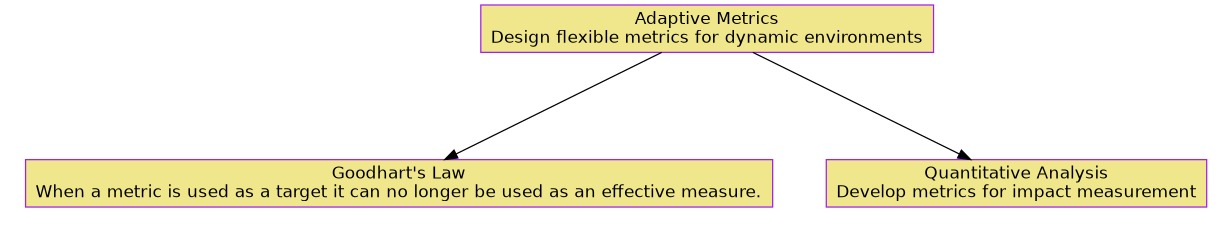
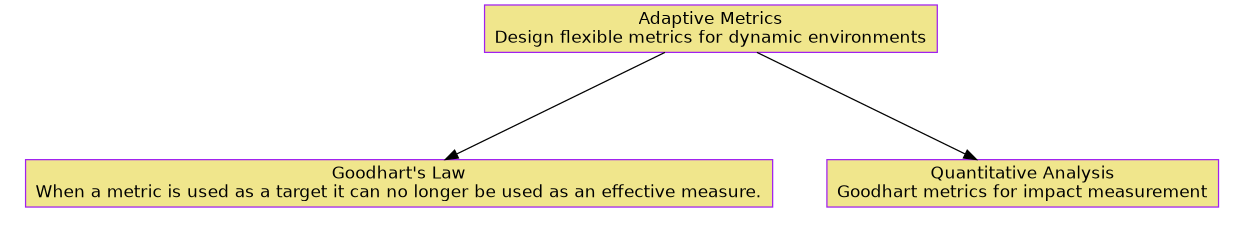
node "Quantitative Analysis Develop metrics for impact measurement": label "Quantitative Analysis Develop metrics for impact measurement" -> "Quantitative Analysis Goodhart metrics for impact measurement"
